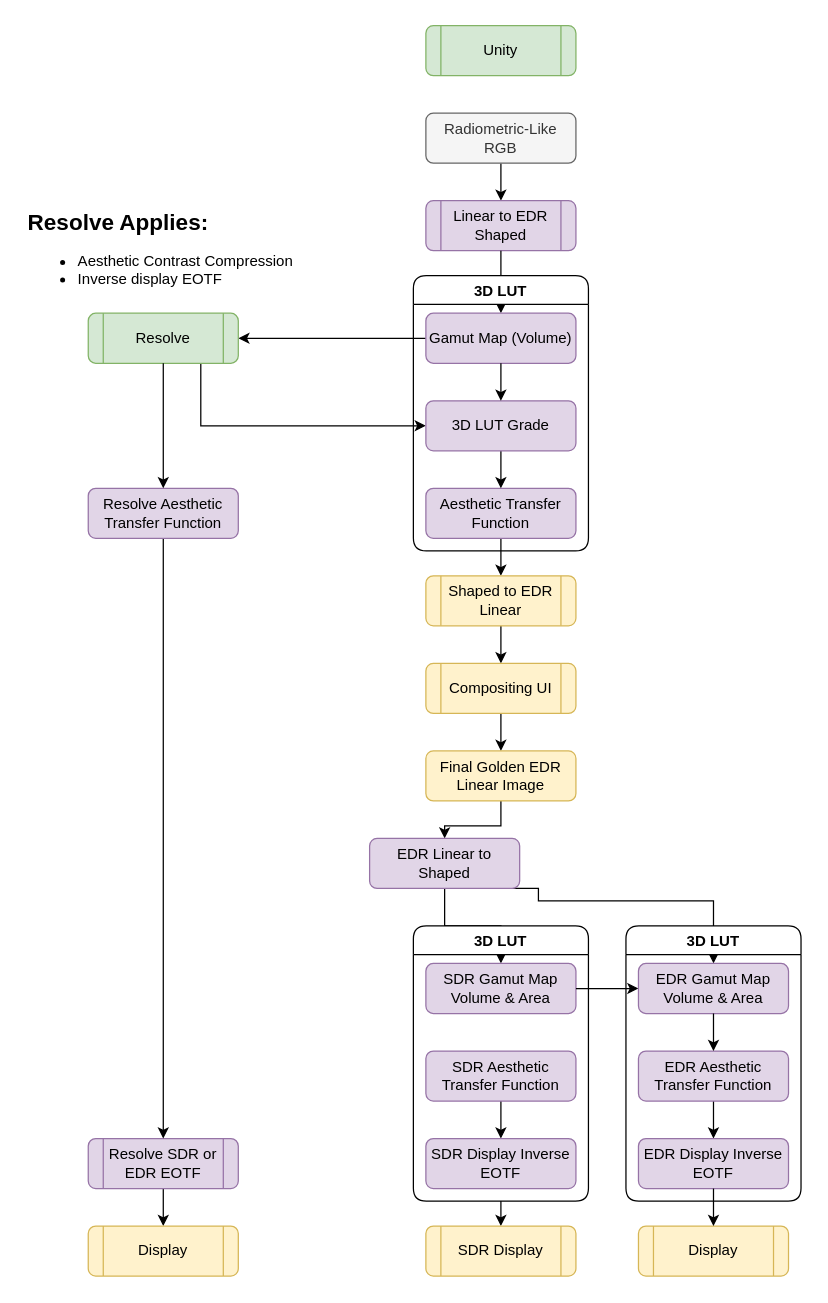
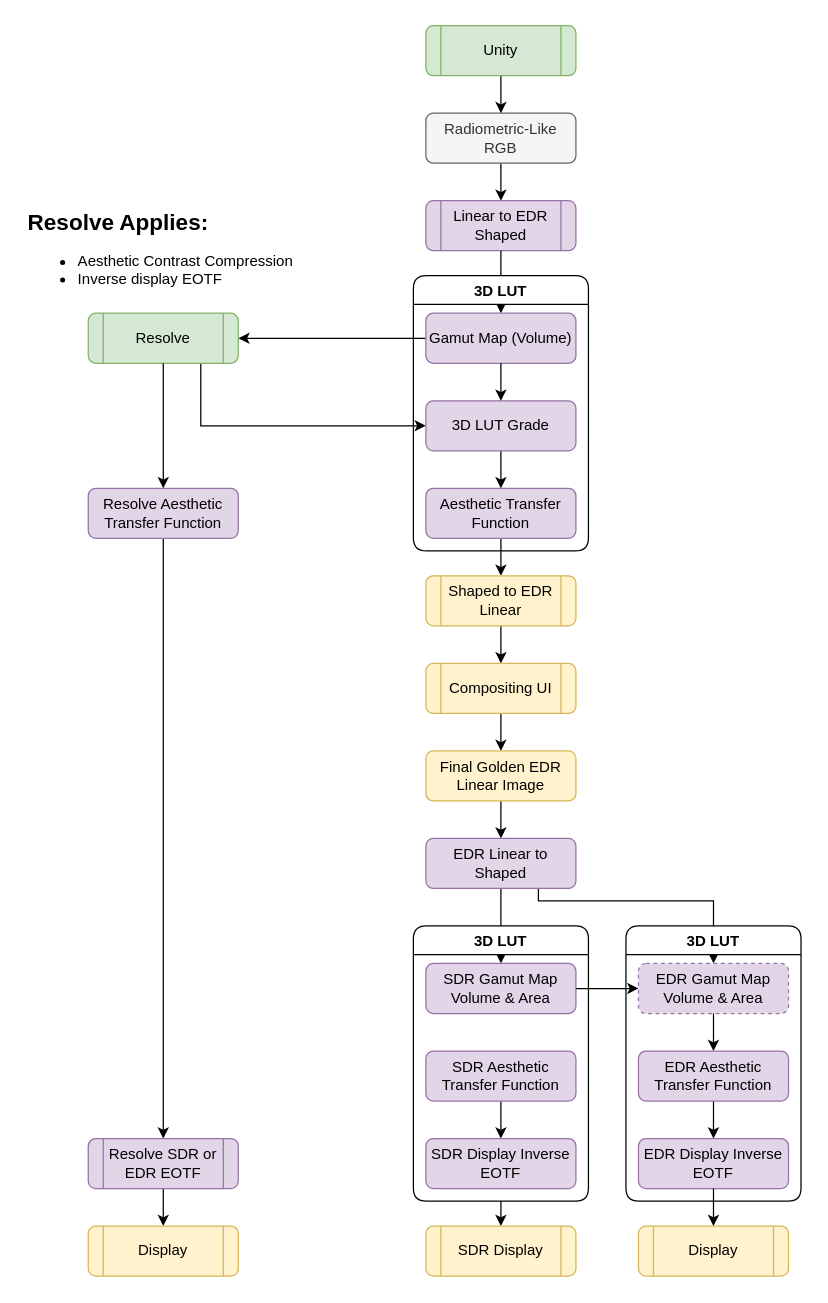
edge "Unity" -> "Radiometric-Like RGB": added
node "EDR Linear to Shaped": moved (444, 863) -> (501, 863)
node "EDR Gamut Map Volume & Area": style solid -> dashed
